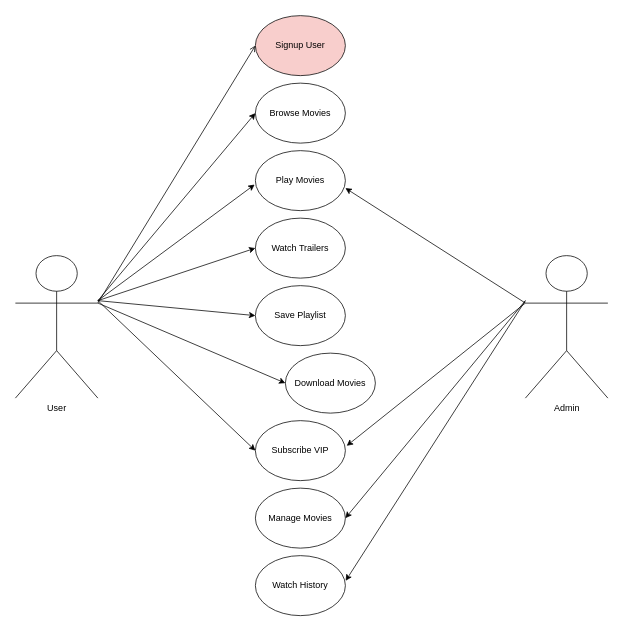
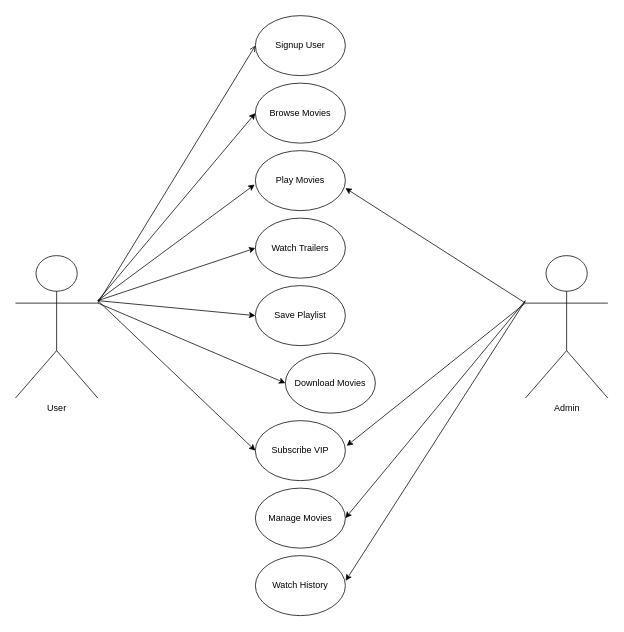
node "Signup User": fillcolor #f8cecc -> #ffffff
